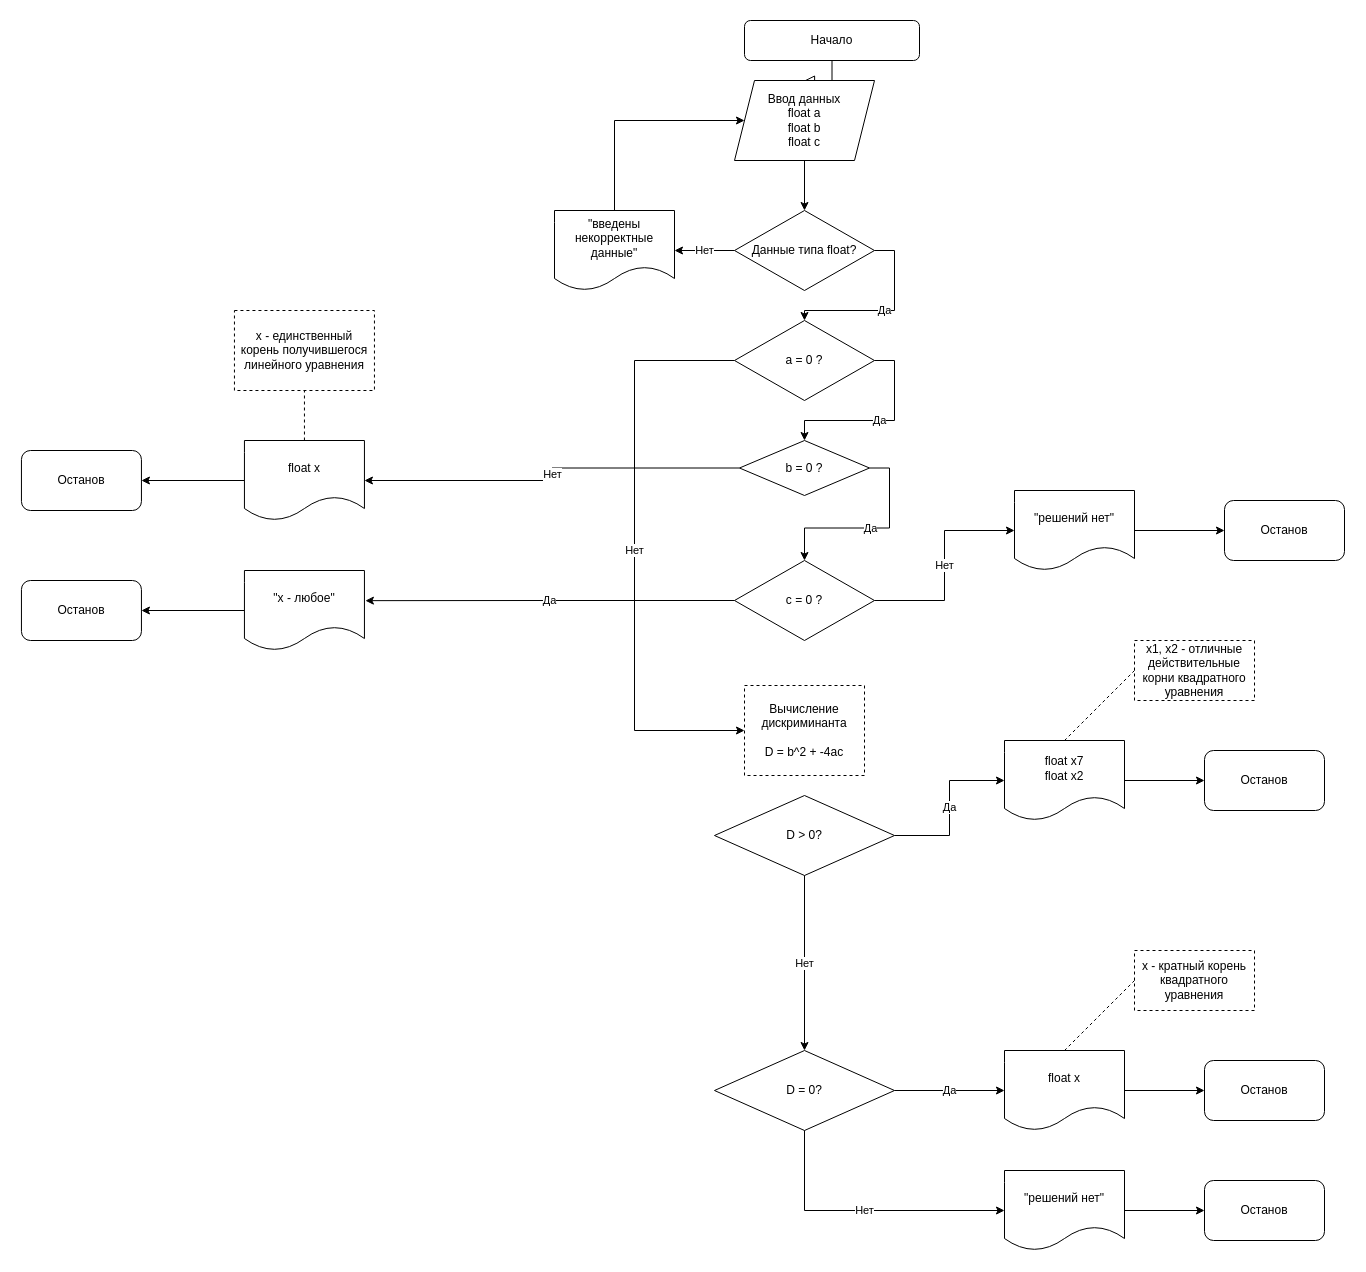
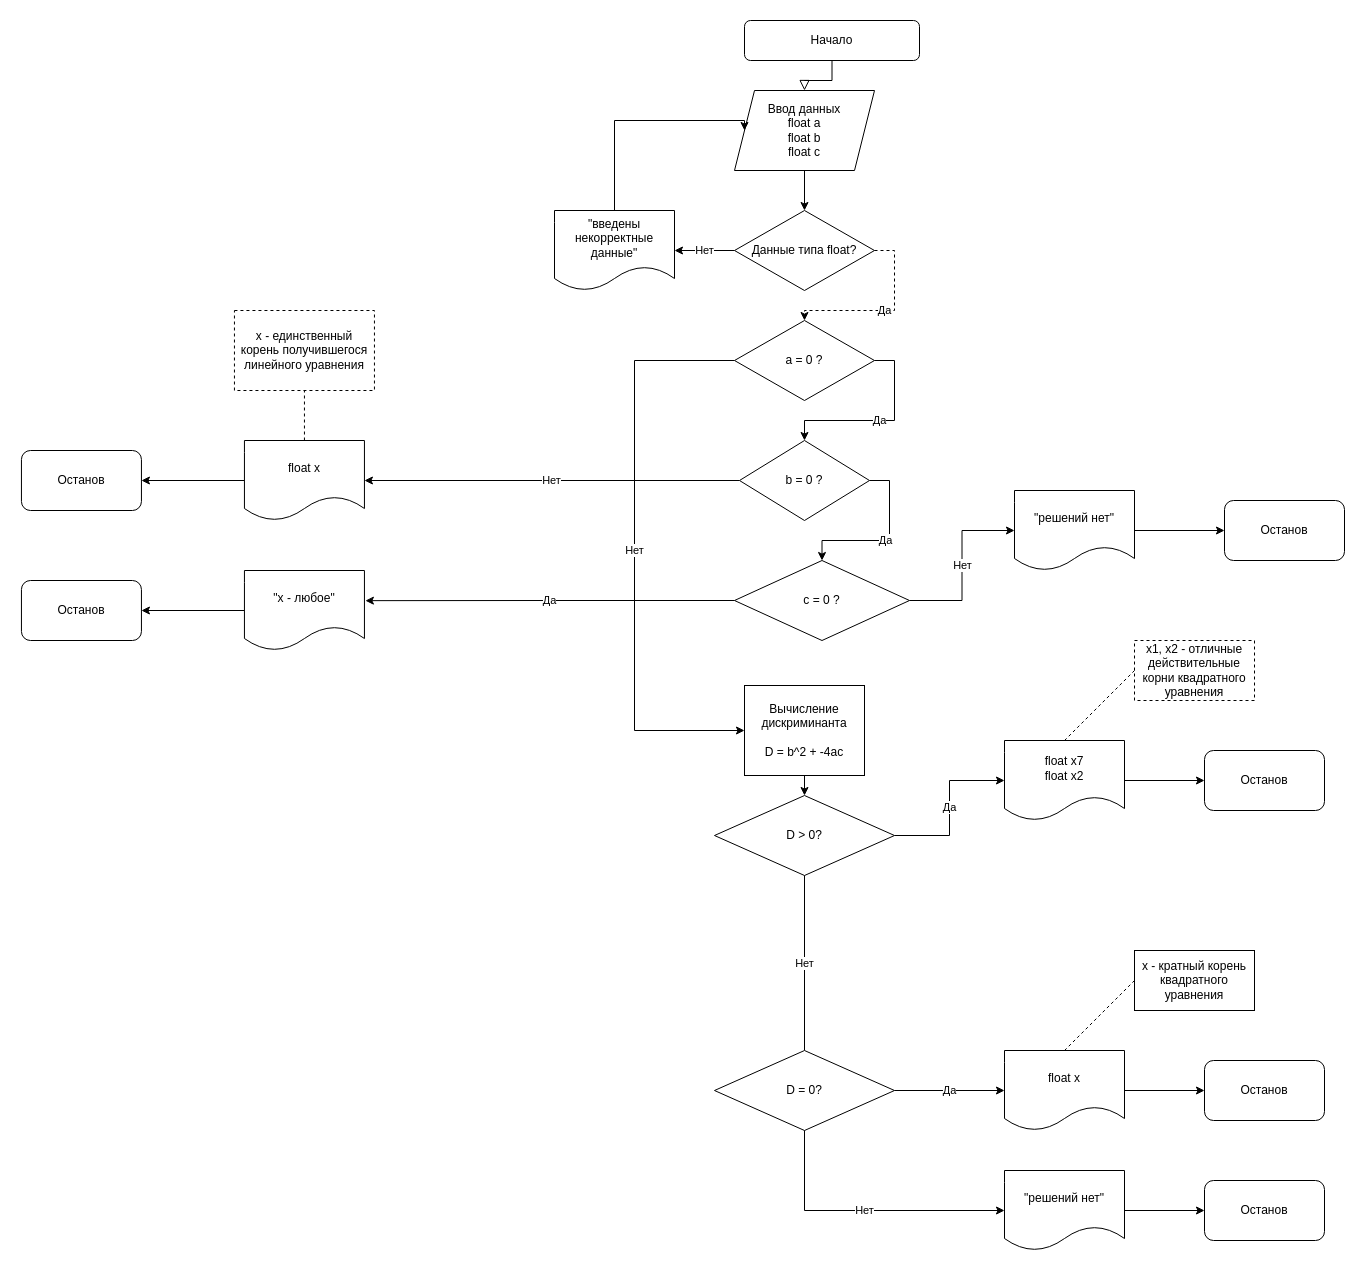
node "Ввод данных float a float b float c": moved (805, 121) -> (805, 131)
edge "Данные типа float?" -> "a = 0 ?": style solid -> dashed
node "b = 0 ?": size 130x55 -> 130x80
node "c = 0 ?": size 140x80 -> 175x80
node "Вычисление дискриминанта D = b^2 + -4ac": style dashed -> solid
edge "Вычисление дискриминанта D = b^2 + -4ac" -> "D > 0?": added
node "x - кратный корень квадратного уравнения": style dashed -> solid
edge "D > 0?" -> "D = 0?": arrowhead classic -> none
